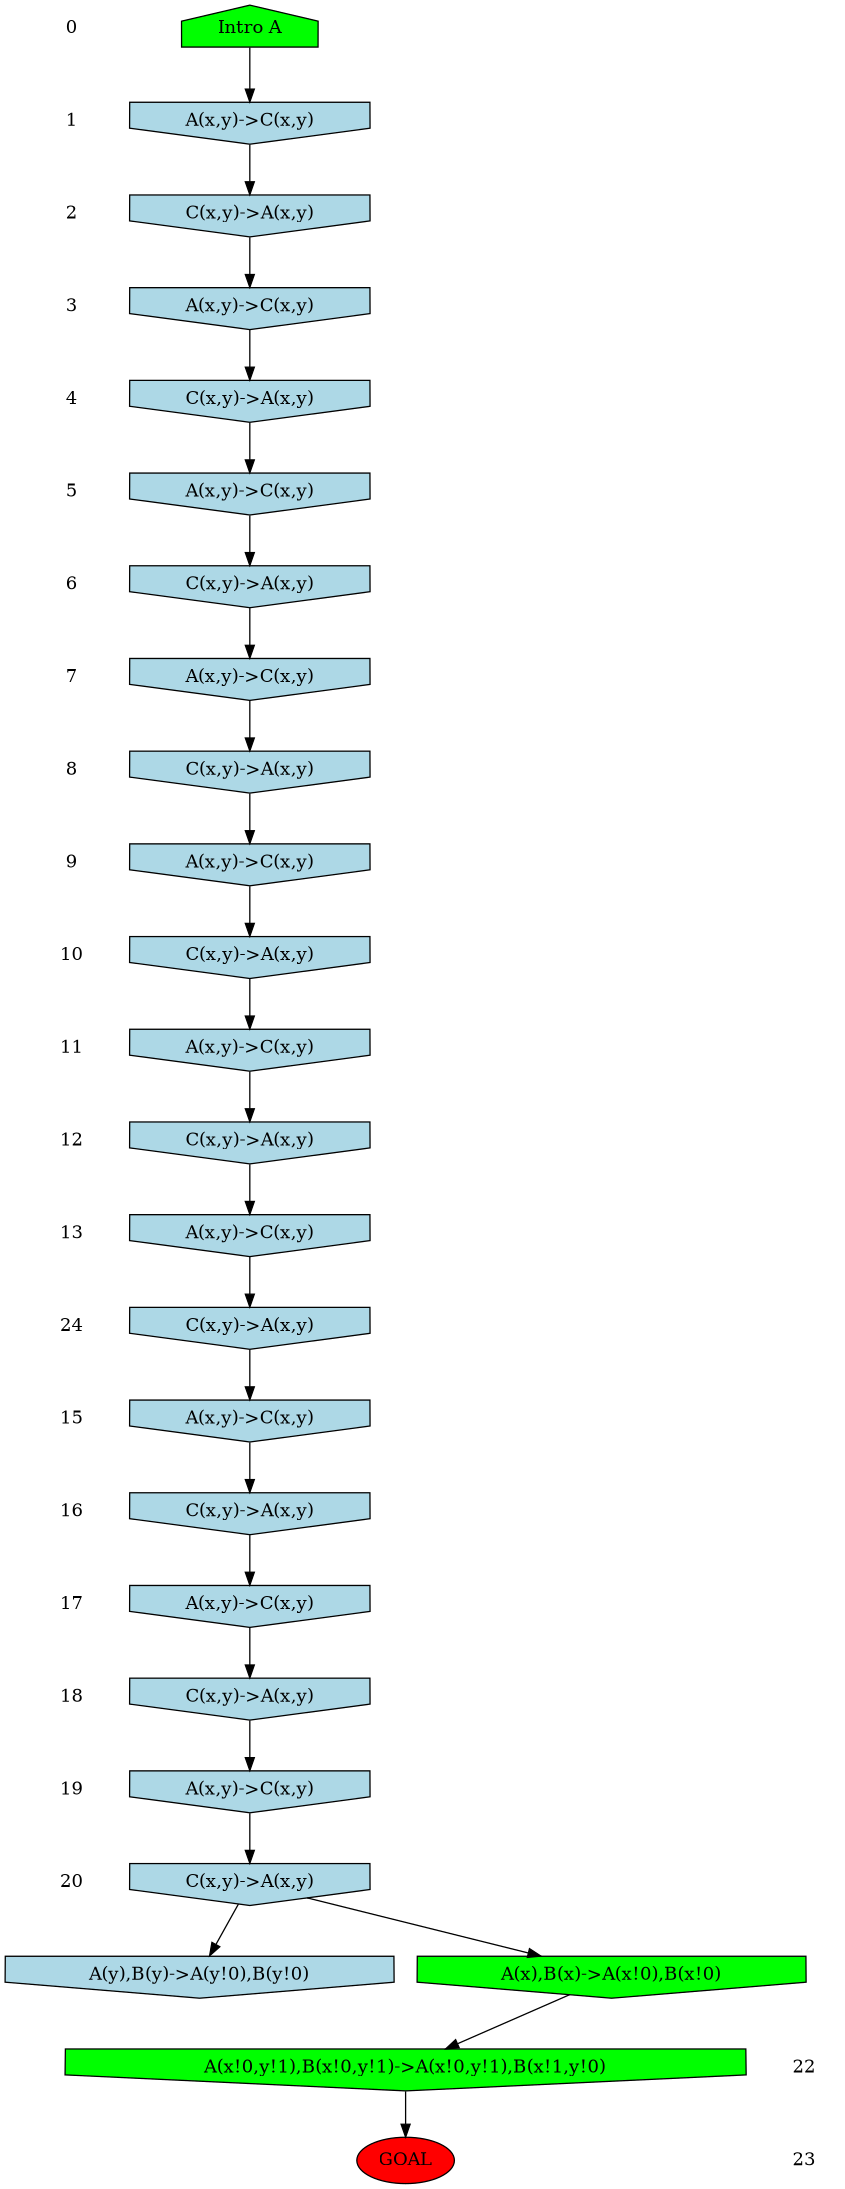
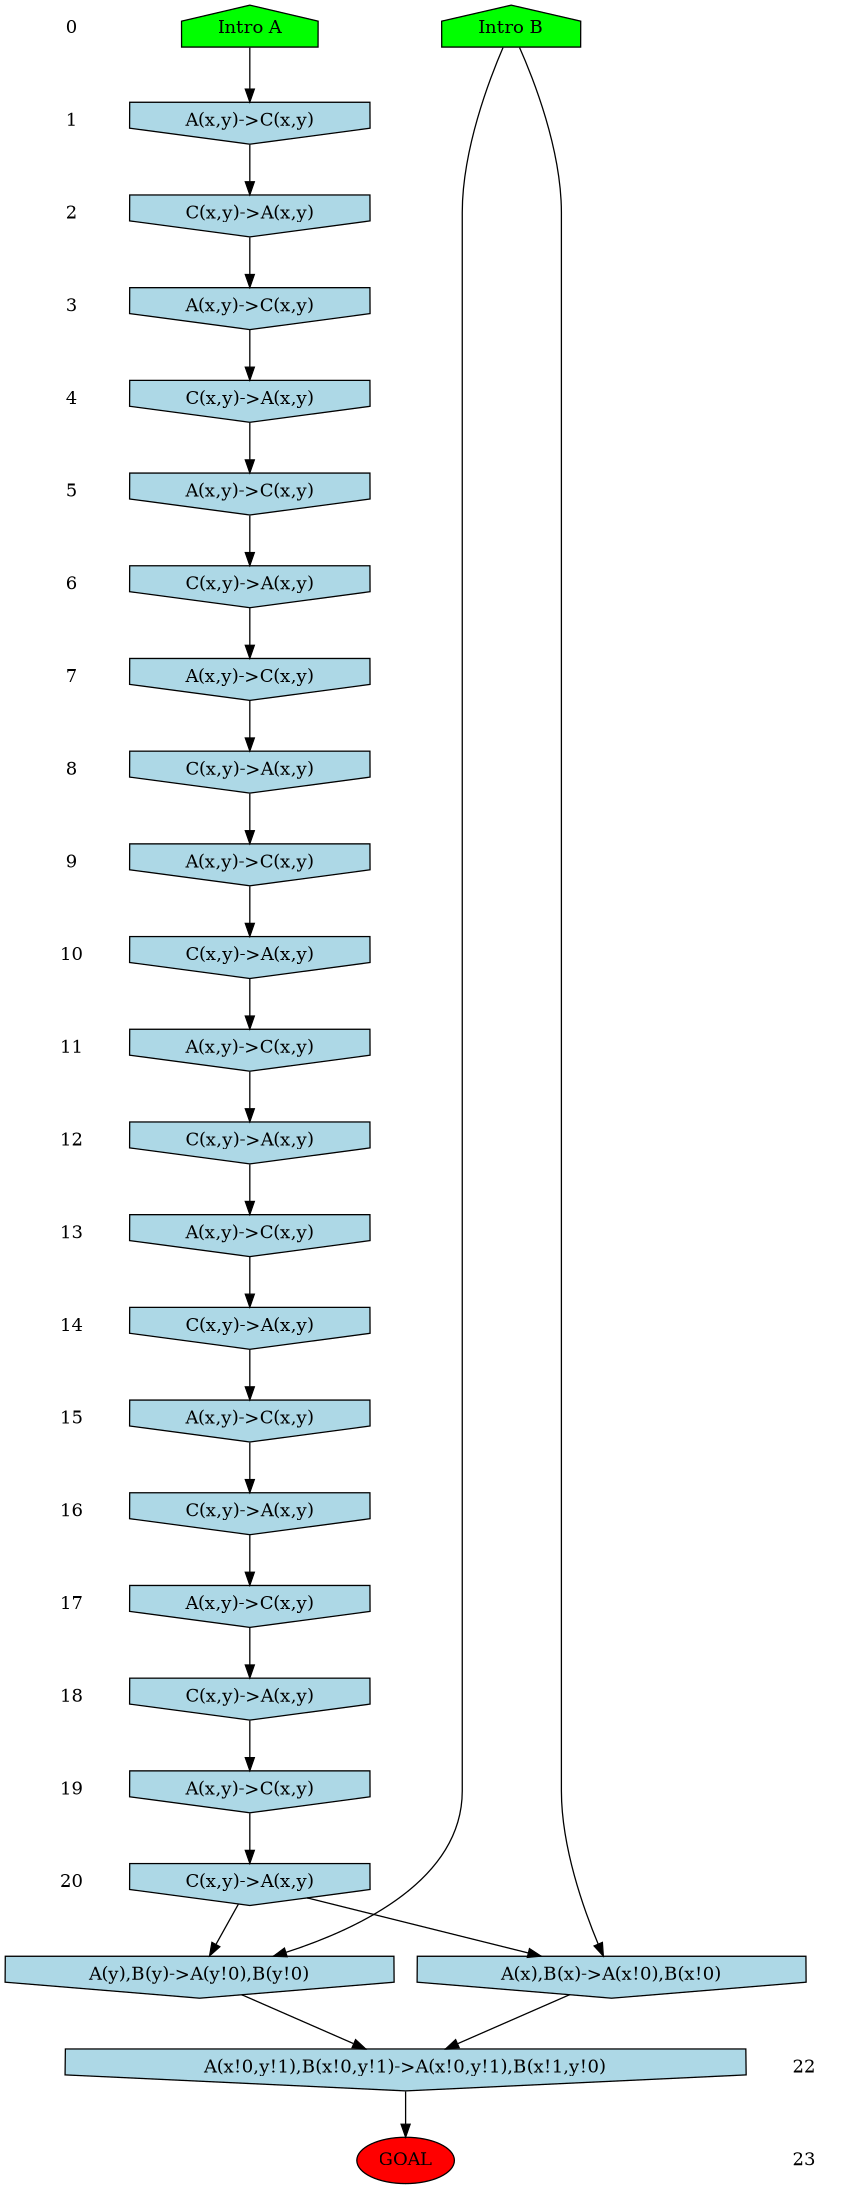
node "Intro B": added
node "24": label "24" -> "14"
node "A(x),B(x)->A(x!0),B(x!0)": fillcolor green -> lightblue
edge "A(y),B(y)->A(y!0),B(y!0)" -> "A(x!0,y!1),B(x!0,y!1)->A(x!0,y!1),B(x!1,y!0)": added
node "A(x!0,y!1),B(x!0,y!1)->A(x!0,y!1),B(x!1,y!0)": fillcolor green -> lightblue
